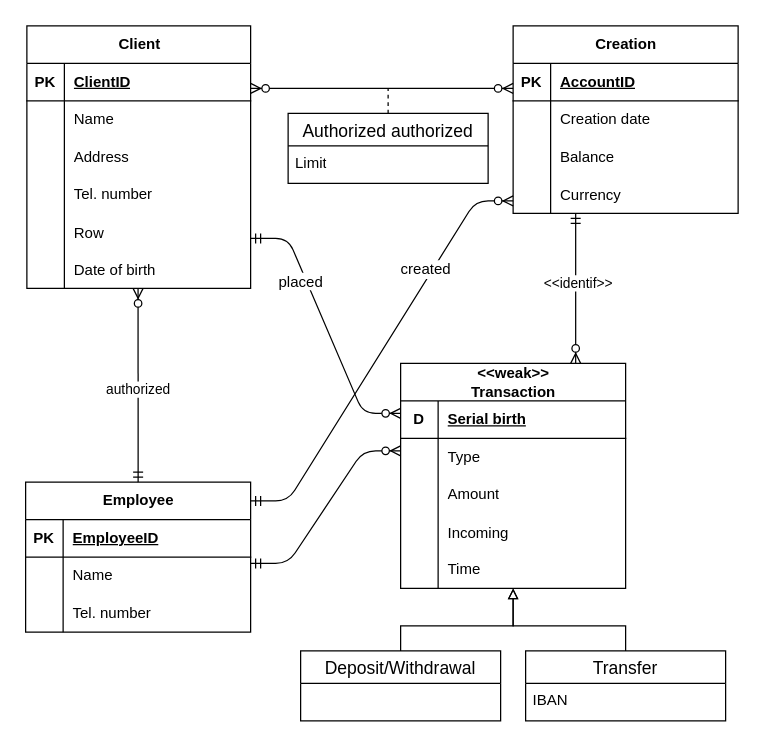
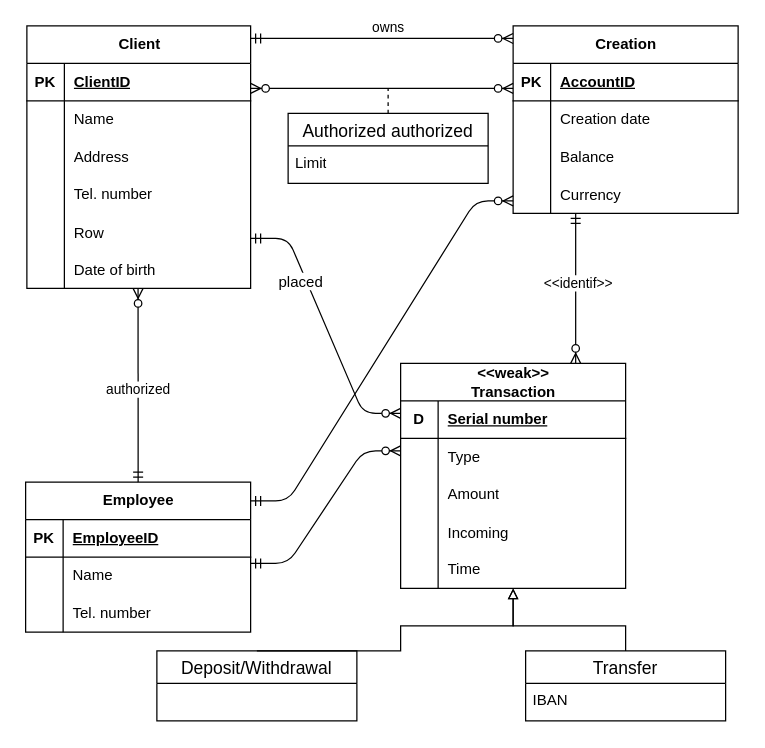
edge "Creation" -- "Client": added, label "owns"
node "created": removed
node "Serial birth": label "Serial birth" -> "Serial number"
node "Deposit/Withdrawal": moved (401, 686) -> (257, 686)
